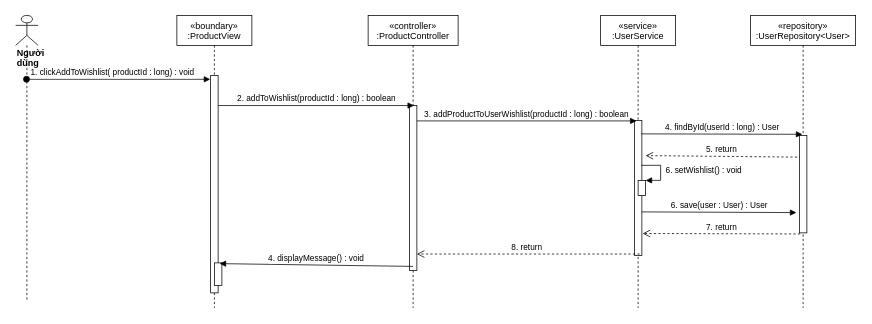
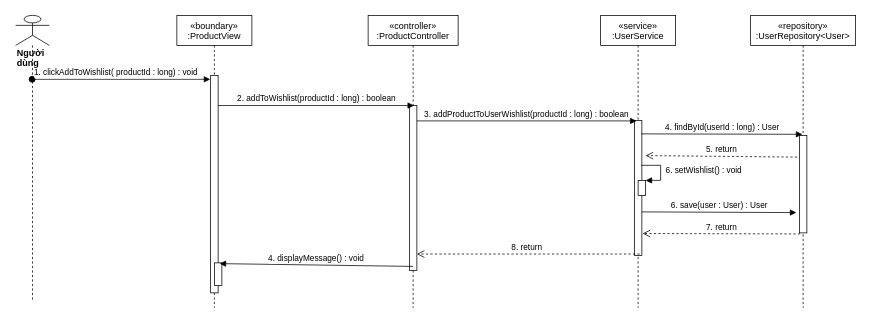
node "Người dùng": size 23x285 -> 34x285
